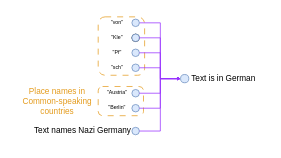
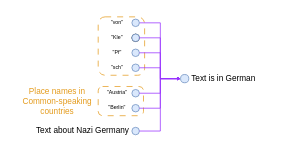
node "Text names Nazi Germany": label "Text names Nazi Germany" -> "Text about Nazi Germany"
